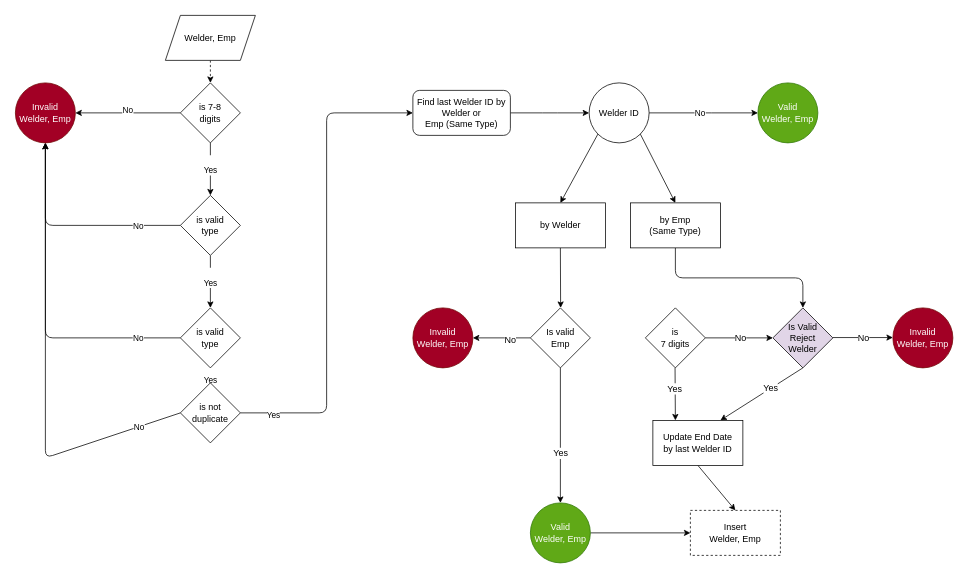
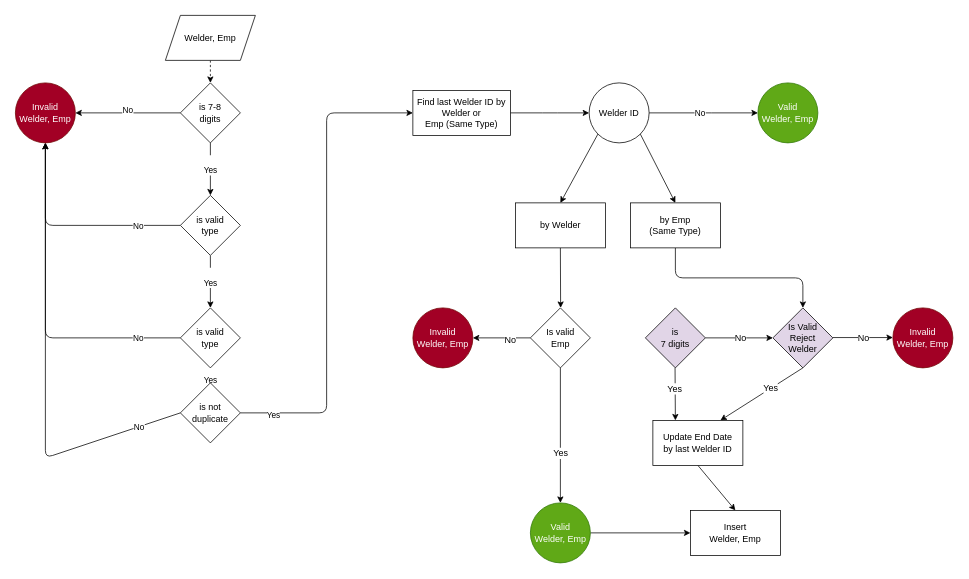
node "Find last Welder ID by Welder or Emp (Same Type)": shape rounded rectangle -> rectangle
node "is 7 digits": fillcolor #ffffff -> #e1d5e7
node "Insert Welder, Emp": style dashed -> solid
